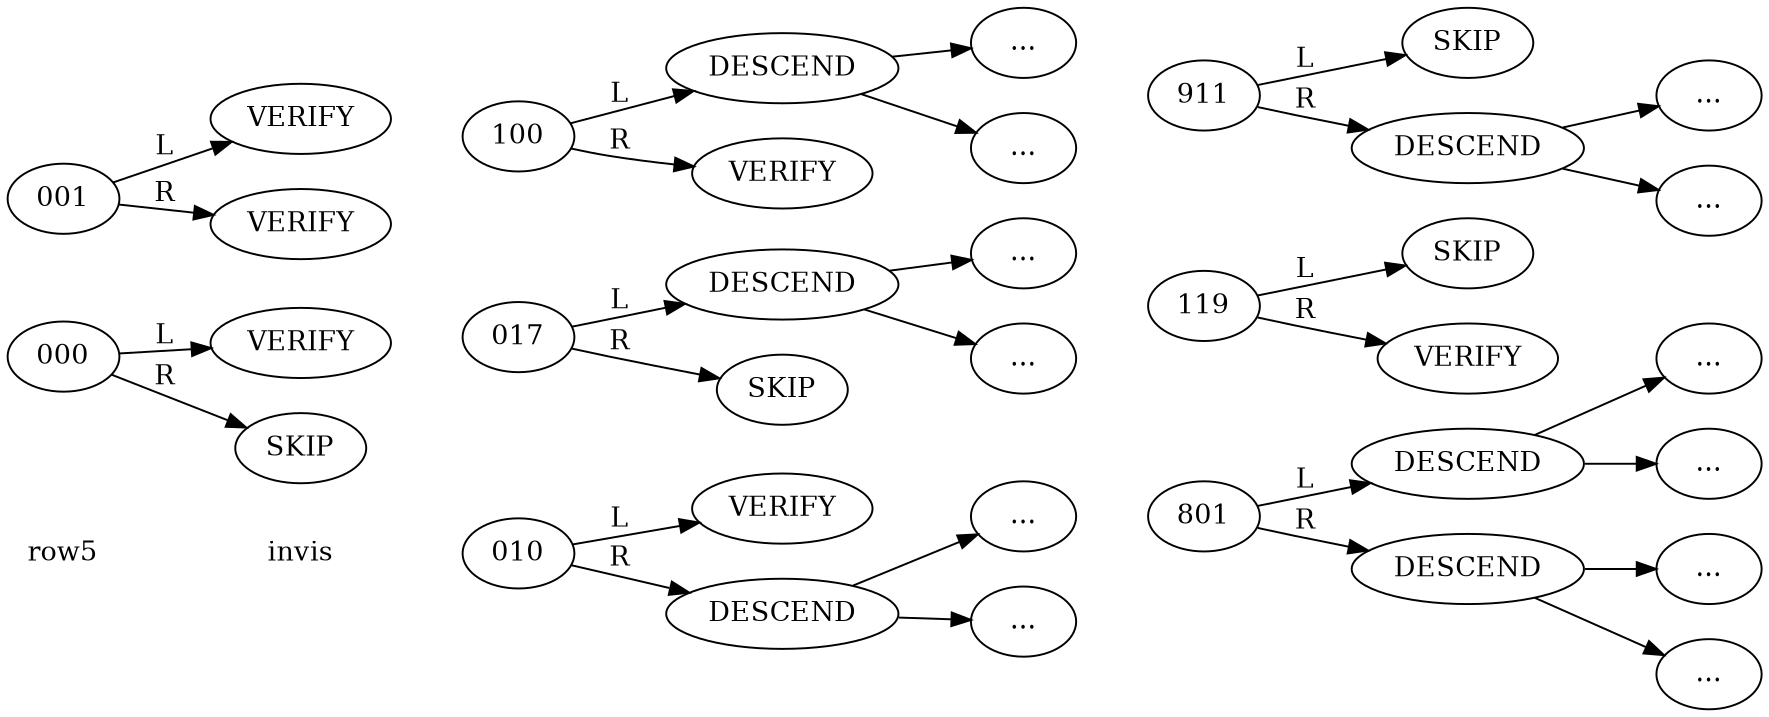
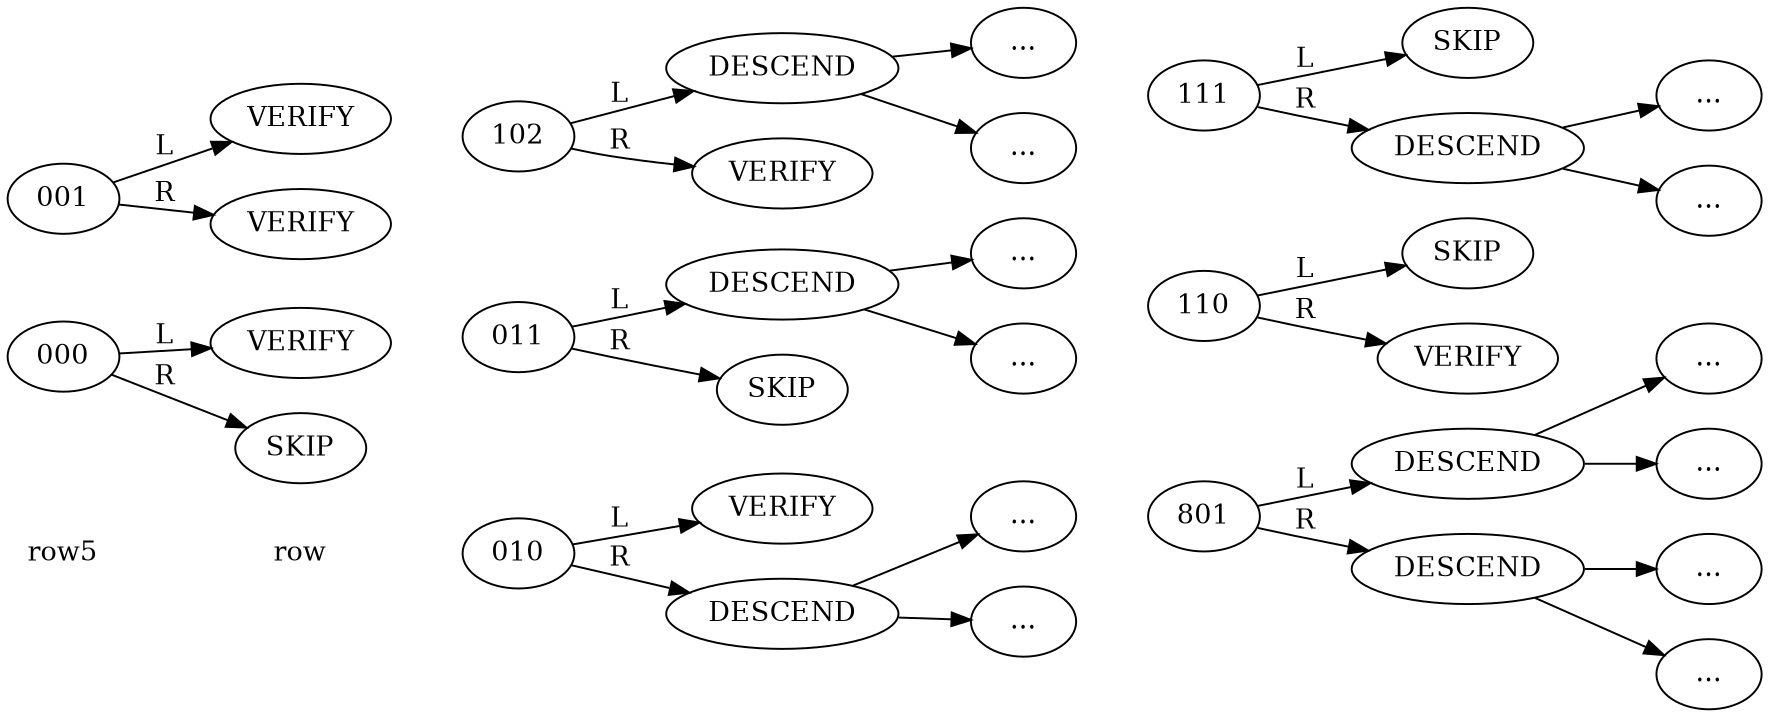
node "911": label "911" -> "111"
node "100": label "100" -> "102"
node "119": label "119" -> "110"
node "017": label "017" -> "011"
node "invis": label "invis" -> "row"
